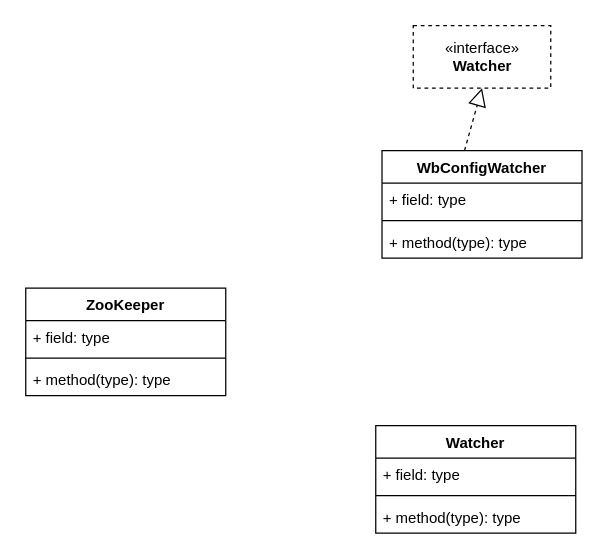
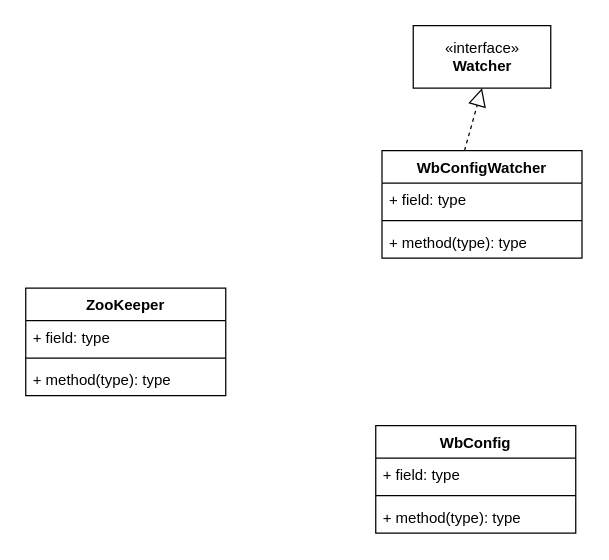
node "«interface» Watcher": style dashed -> solid
node "Watcher": label "Watcher" -> "WbConfig"
